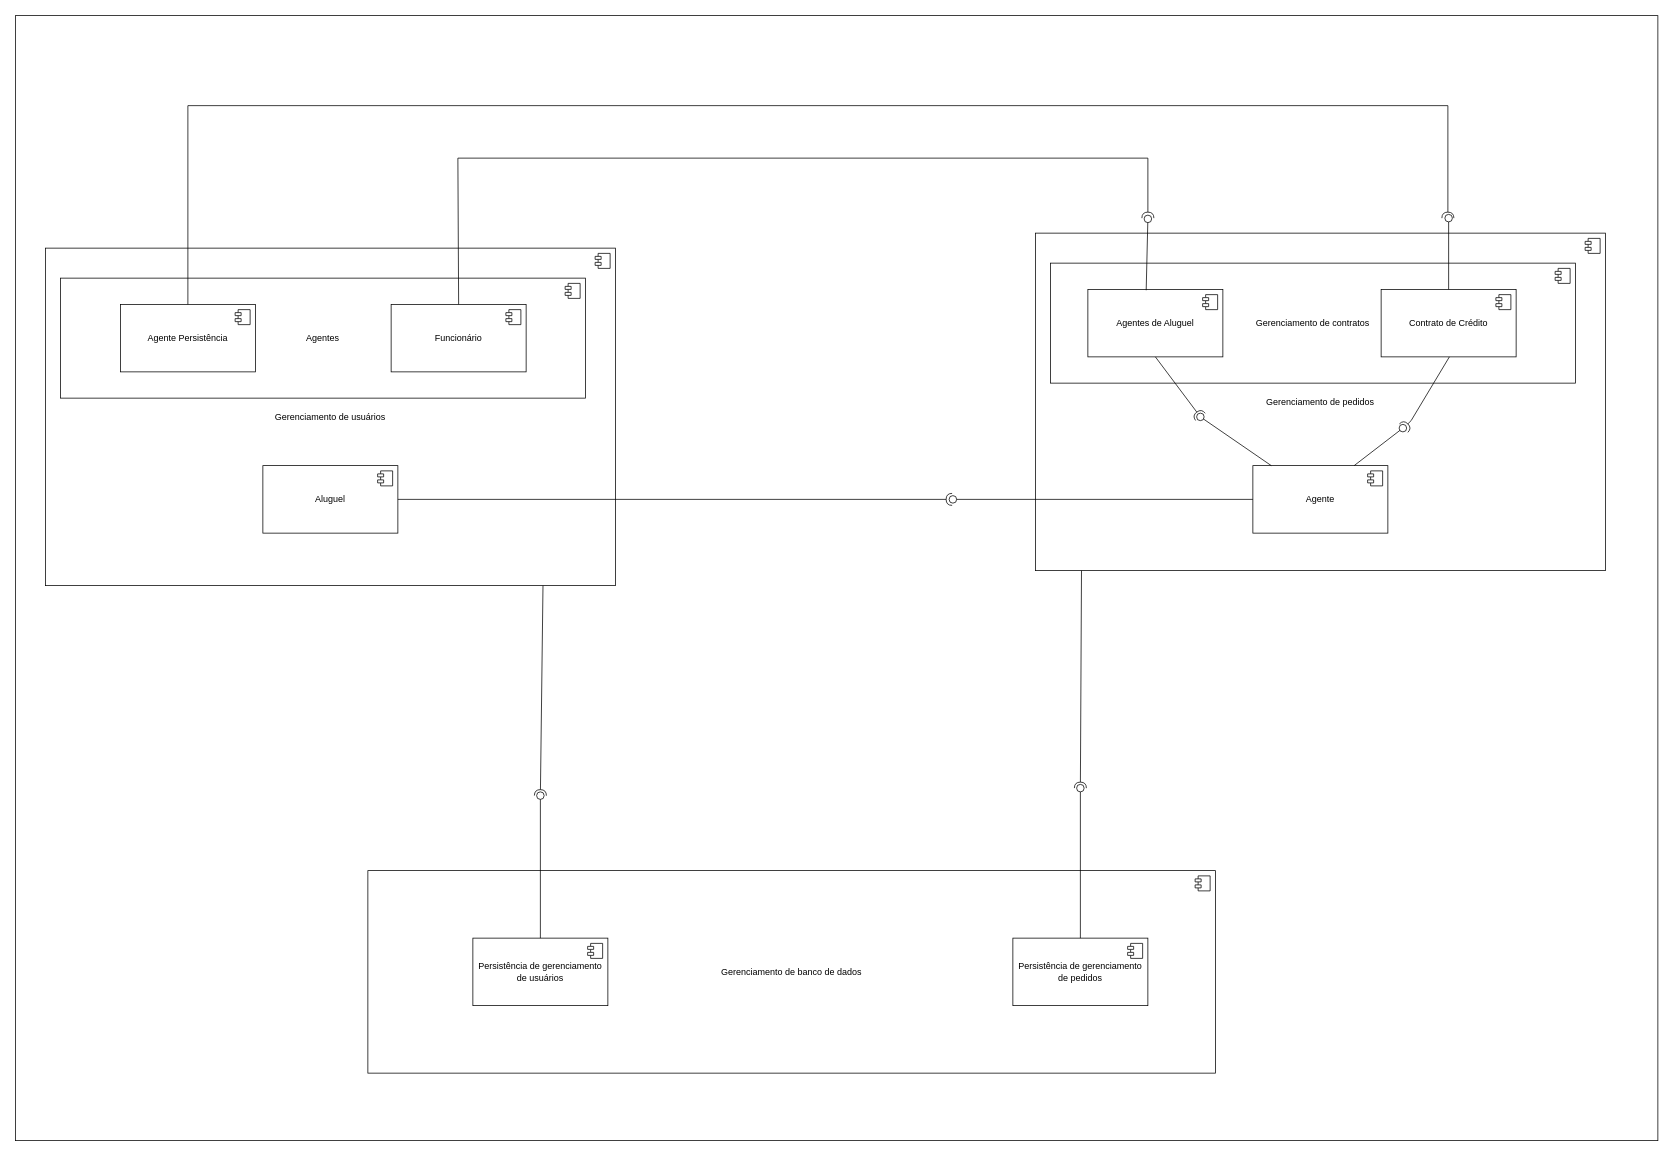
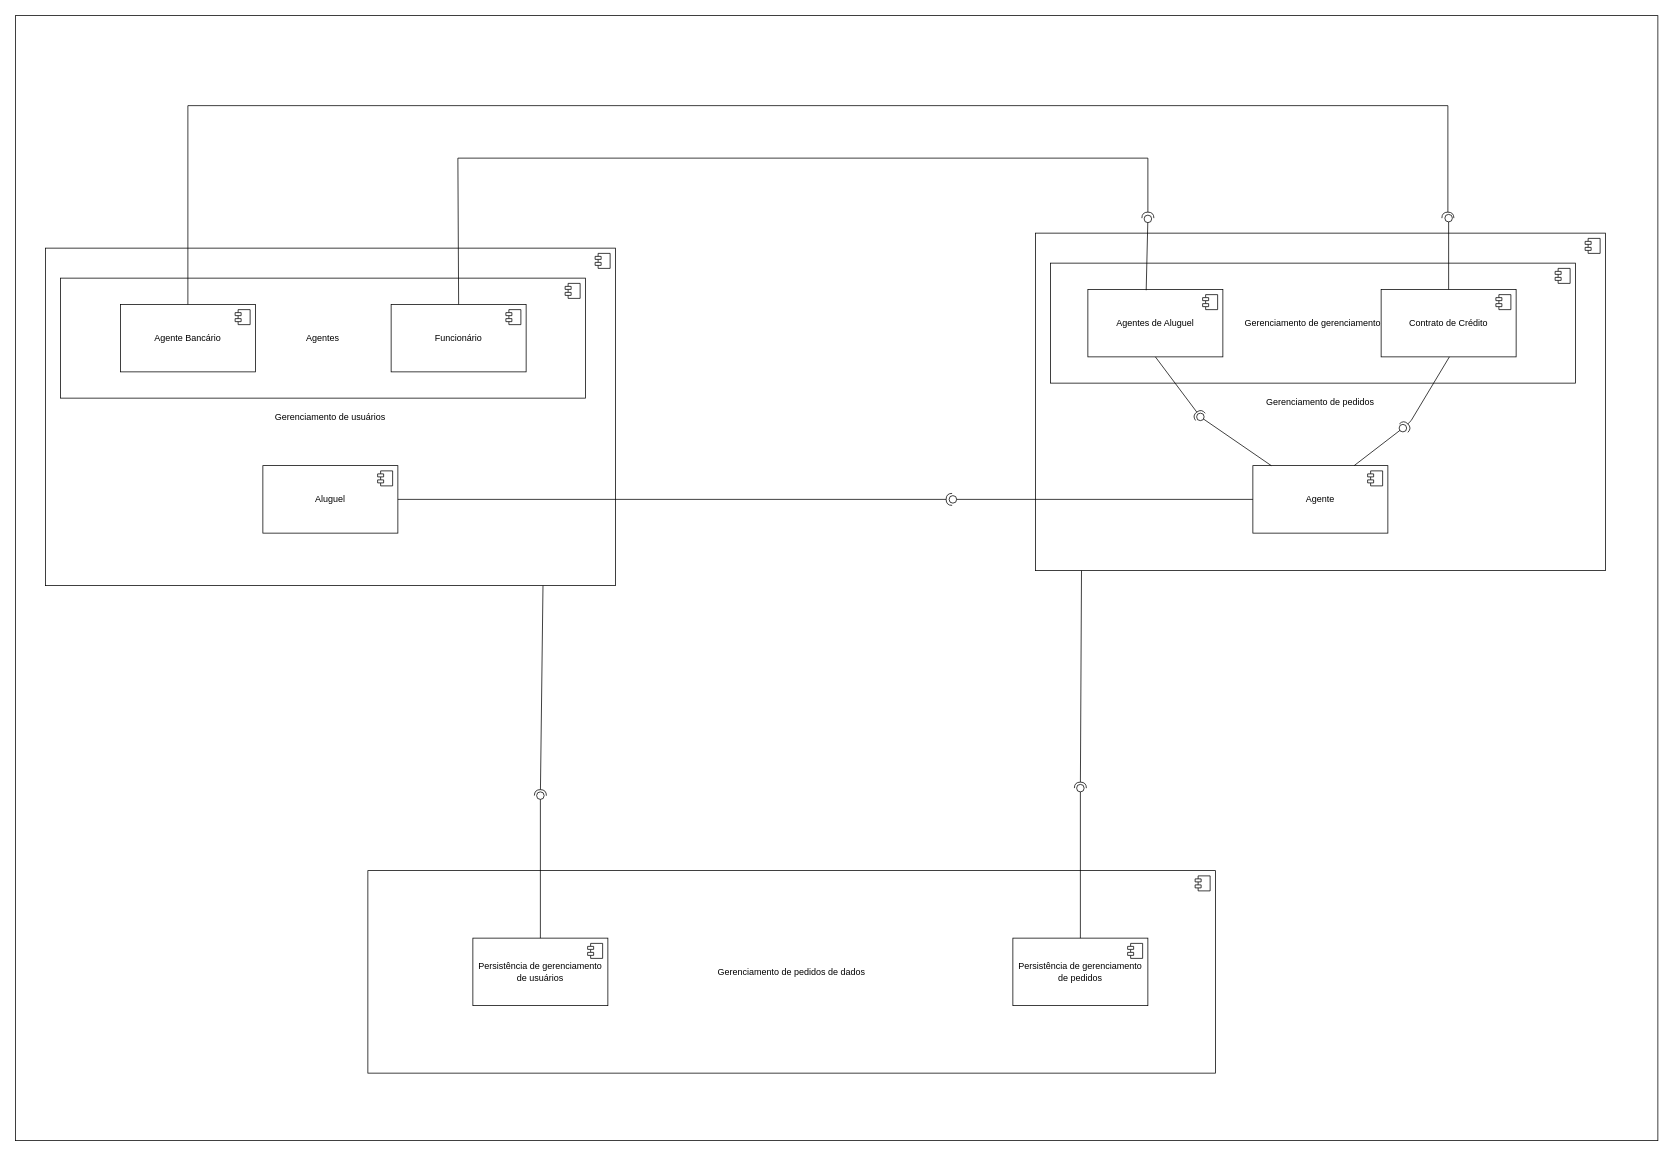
node "Gerenciamento de contratos": label "Gerenciamento de contratos" -> "Gerenciamento de gerenciamento"
node "Agente Persistência": label "Agente Persistência" -> "Agente Bancário"
node "Gerenciamento de banco de dados": label "Gerenciamento de banco de dados" -> "Gerenciamento de pedidos de dados"
